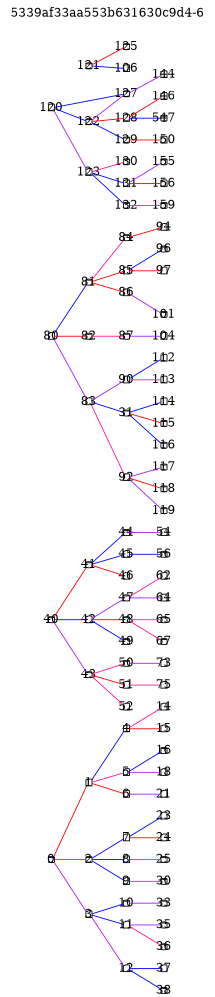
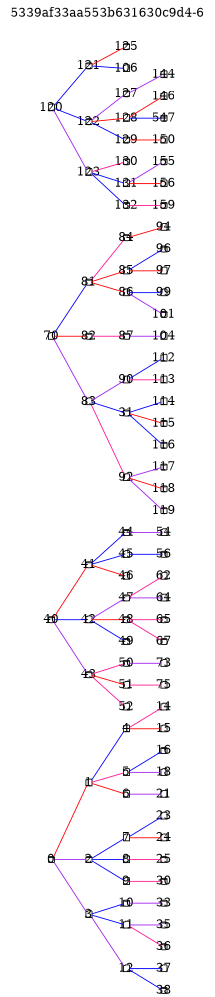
edge "127" -- "120": now "121" -- "120"
node "99": added
node "80": label "80" -> "70"
